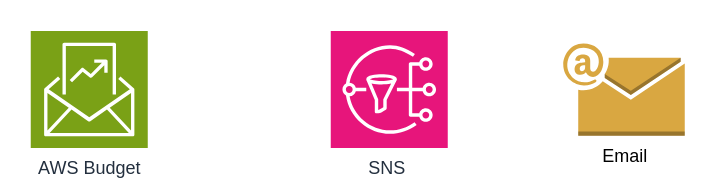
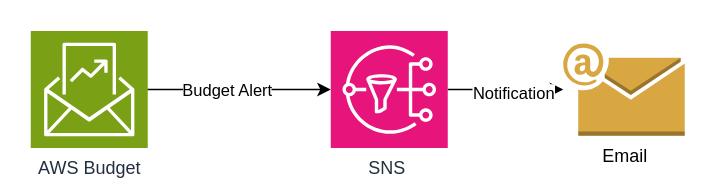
edge "AWS Budget" -> "SNS": added, label "Budget Alert"
edge "SNS" -> "Email": added, label "Notification"
